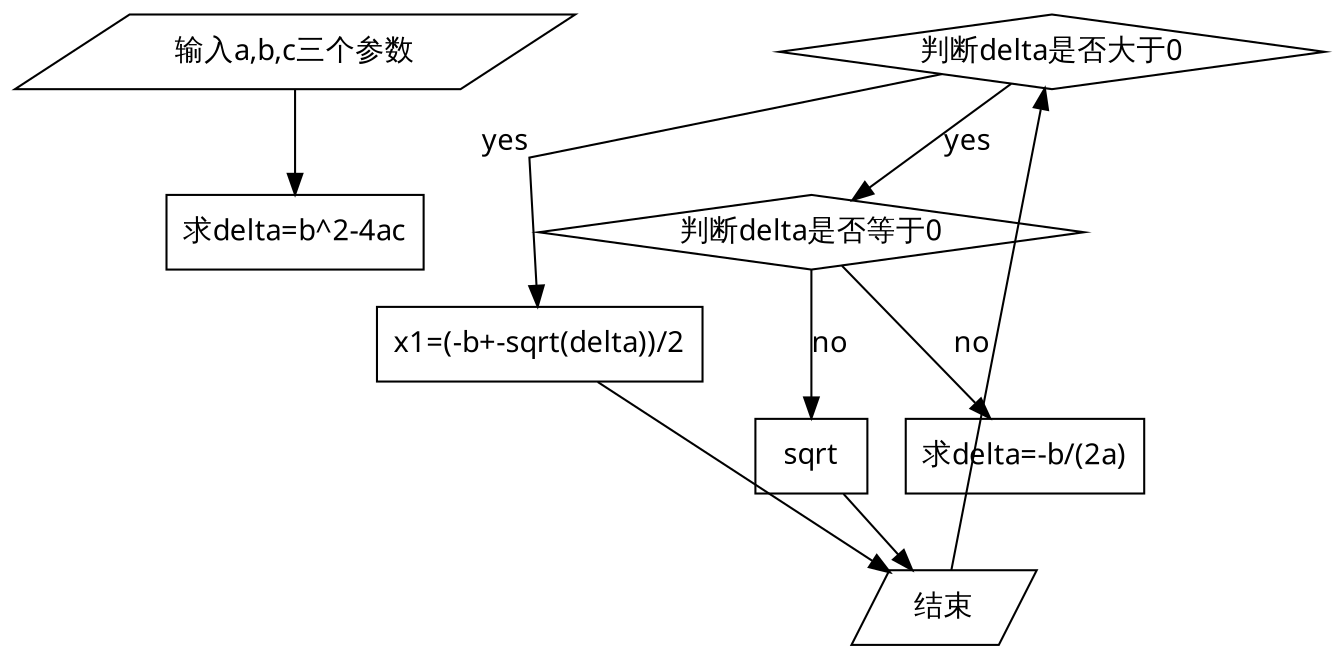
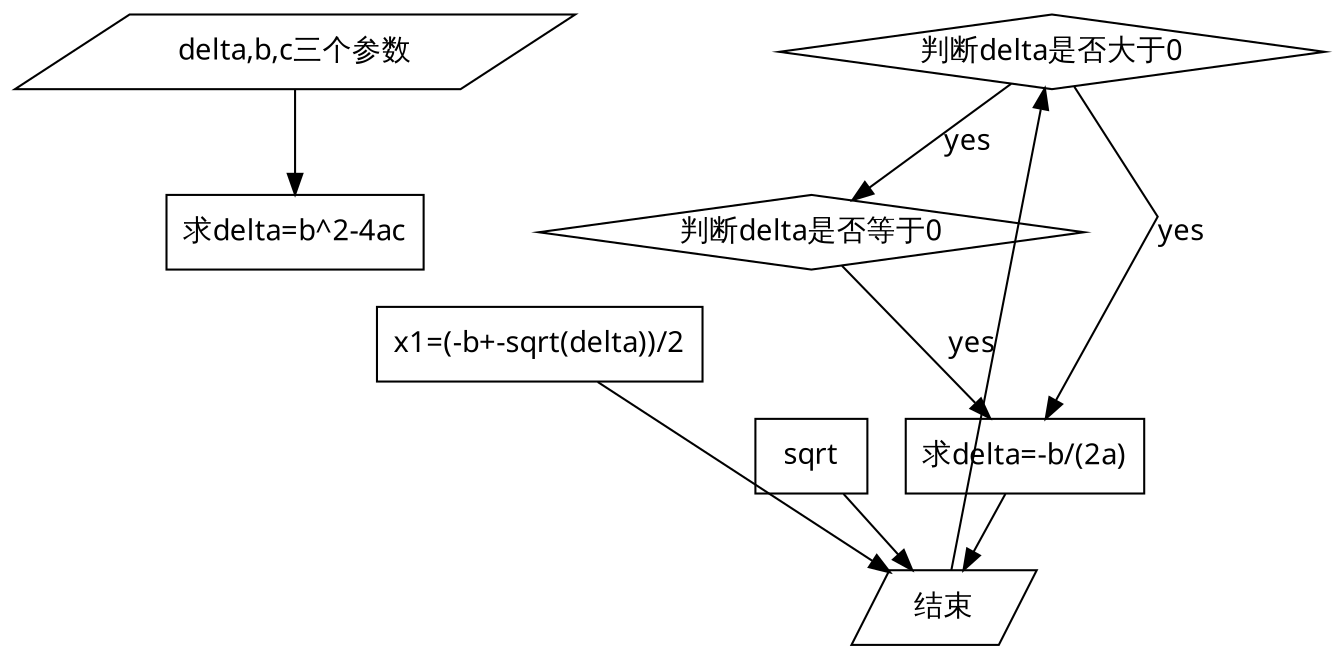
node "输入a,b,c三个参数": label "输入a,b,c三个参数" -> "delta,b,c三个参数"
edge "判断delta是否大于0" -> "x1=(-b+-sqrt(delta))/2": now "判断delta是否大于0" -> "求delta=-b/(2a)"
edge "判断delta是否等于0" -> "sqrt": removed, label "no"
edge "判断delta是否等于0" -> "求delta=-b/(2a)": label "no" -> "yes"
edge "求delta=-b/(2a)" -> "结束": added
